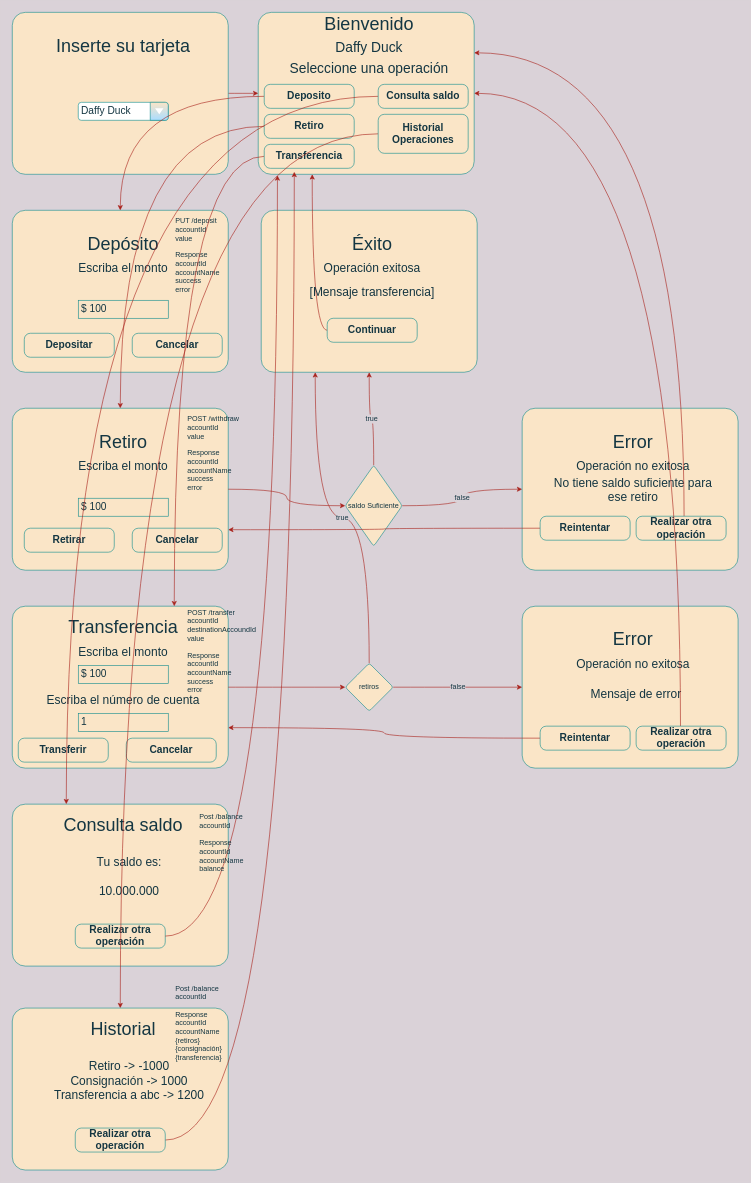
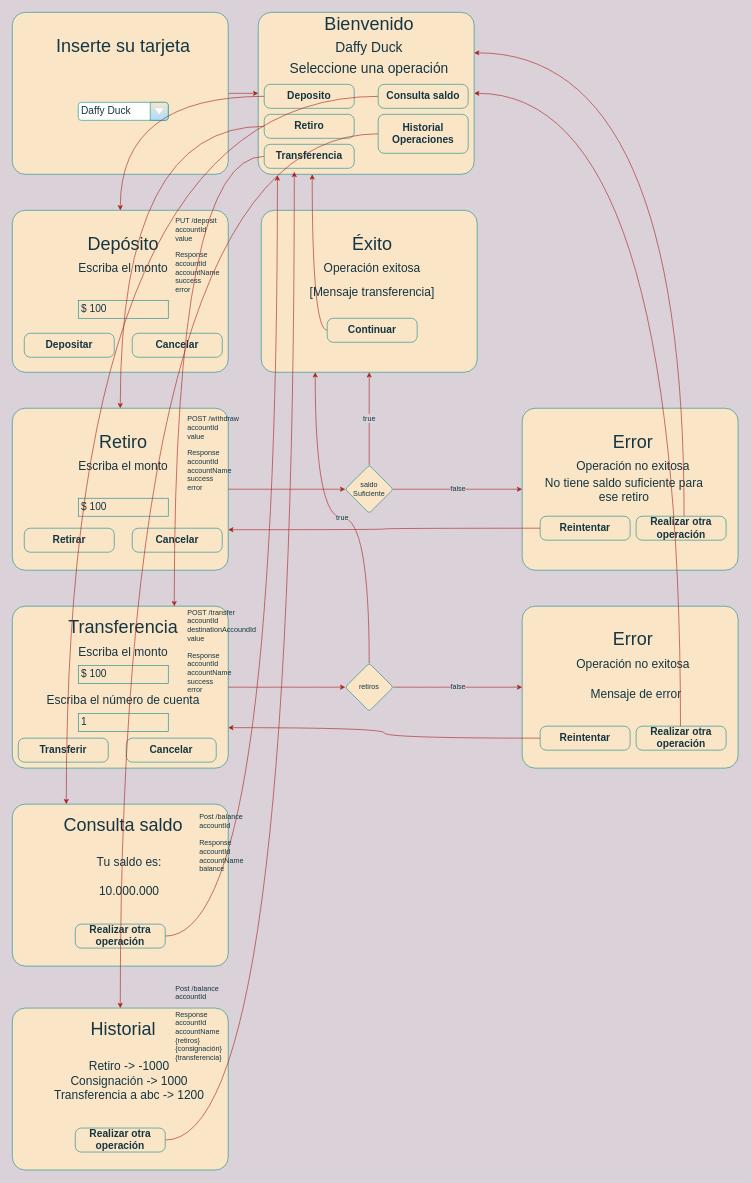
node "No tiene saldo suficiente para ese retiro": moved (633, 489) -> (624, 489)
node "saldo Suficiente": size 57x81 -> 48x48
